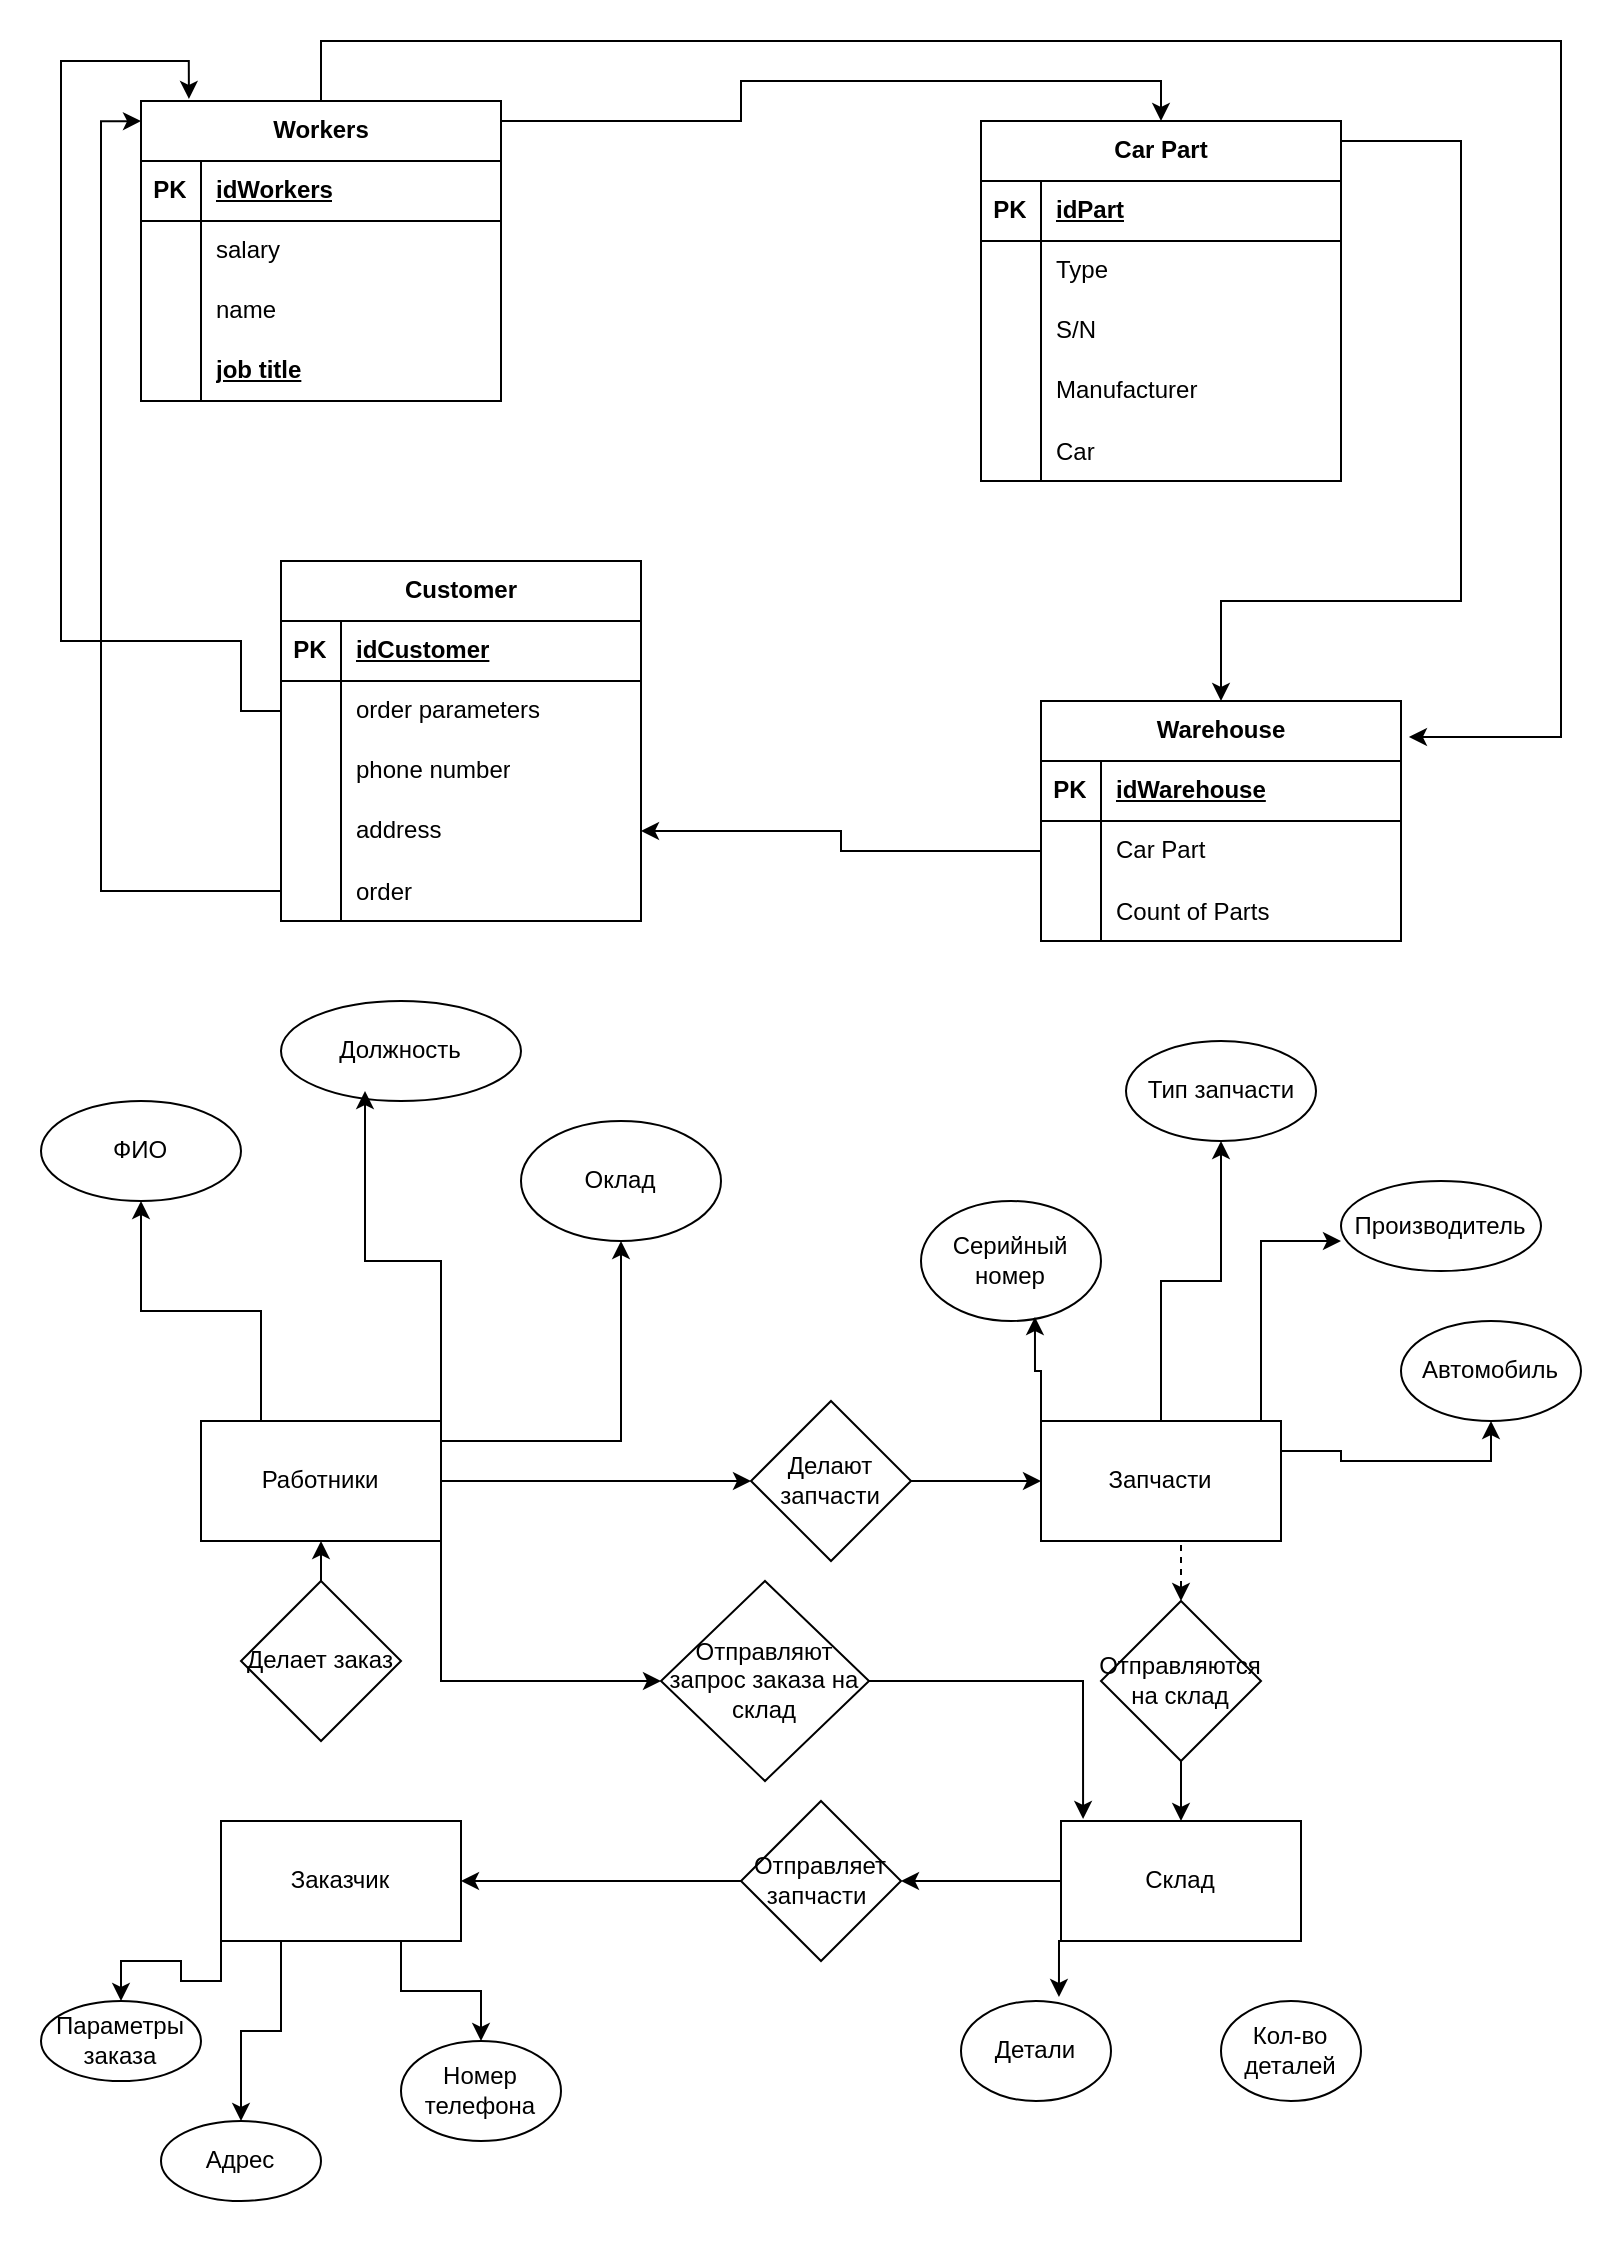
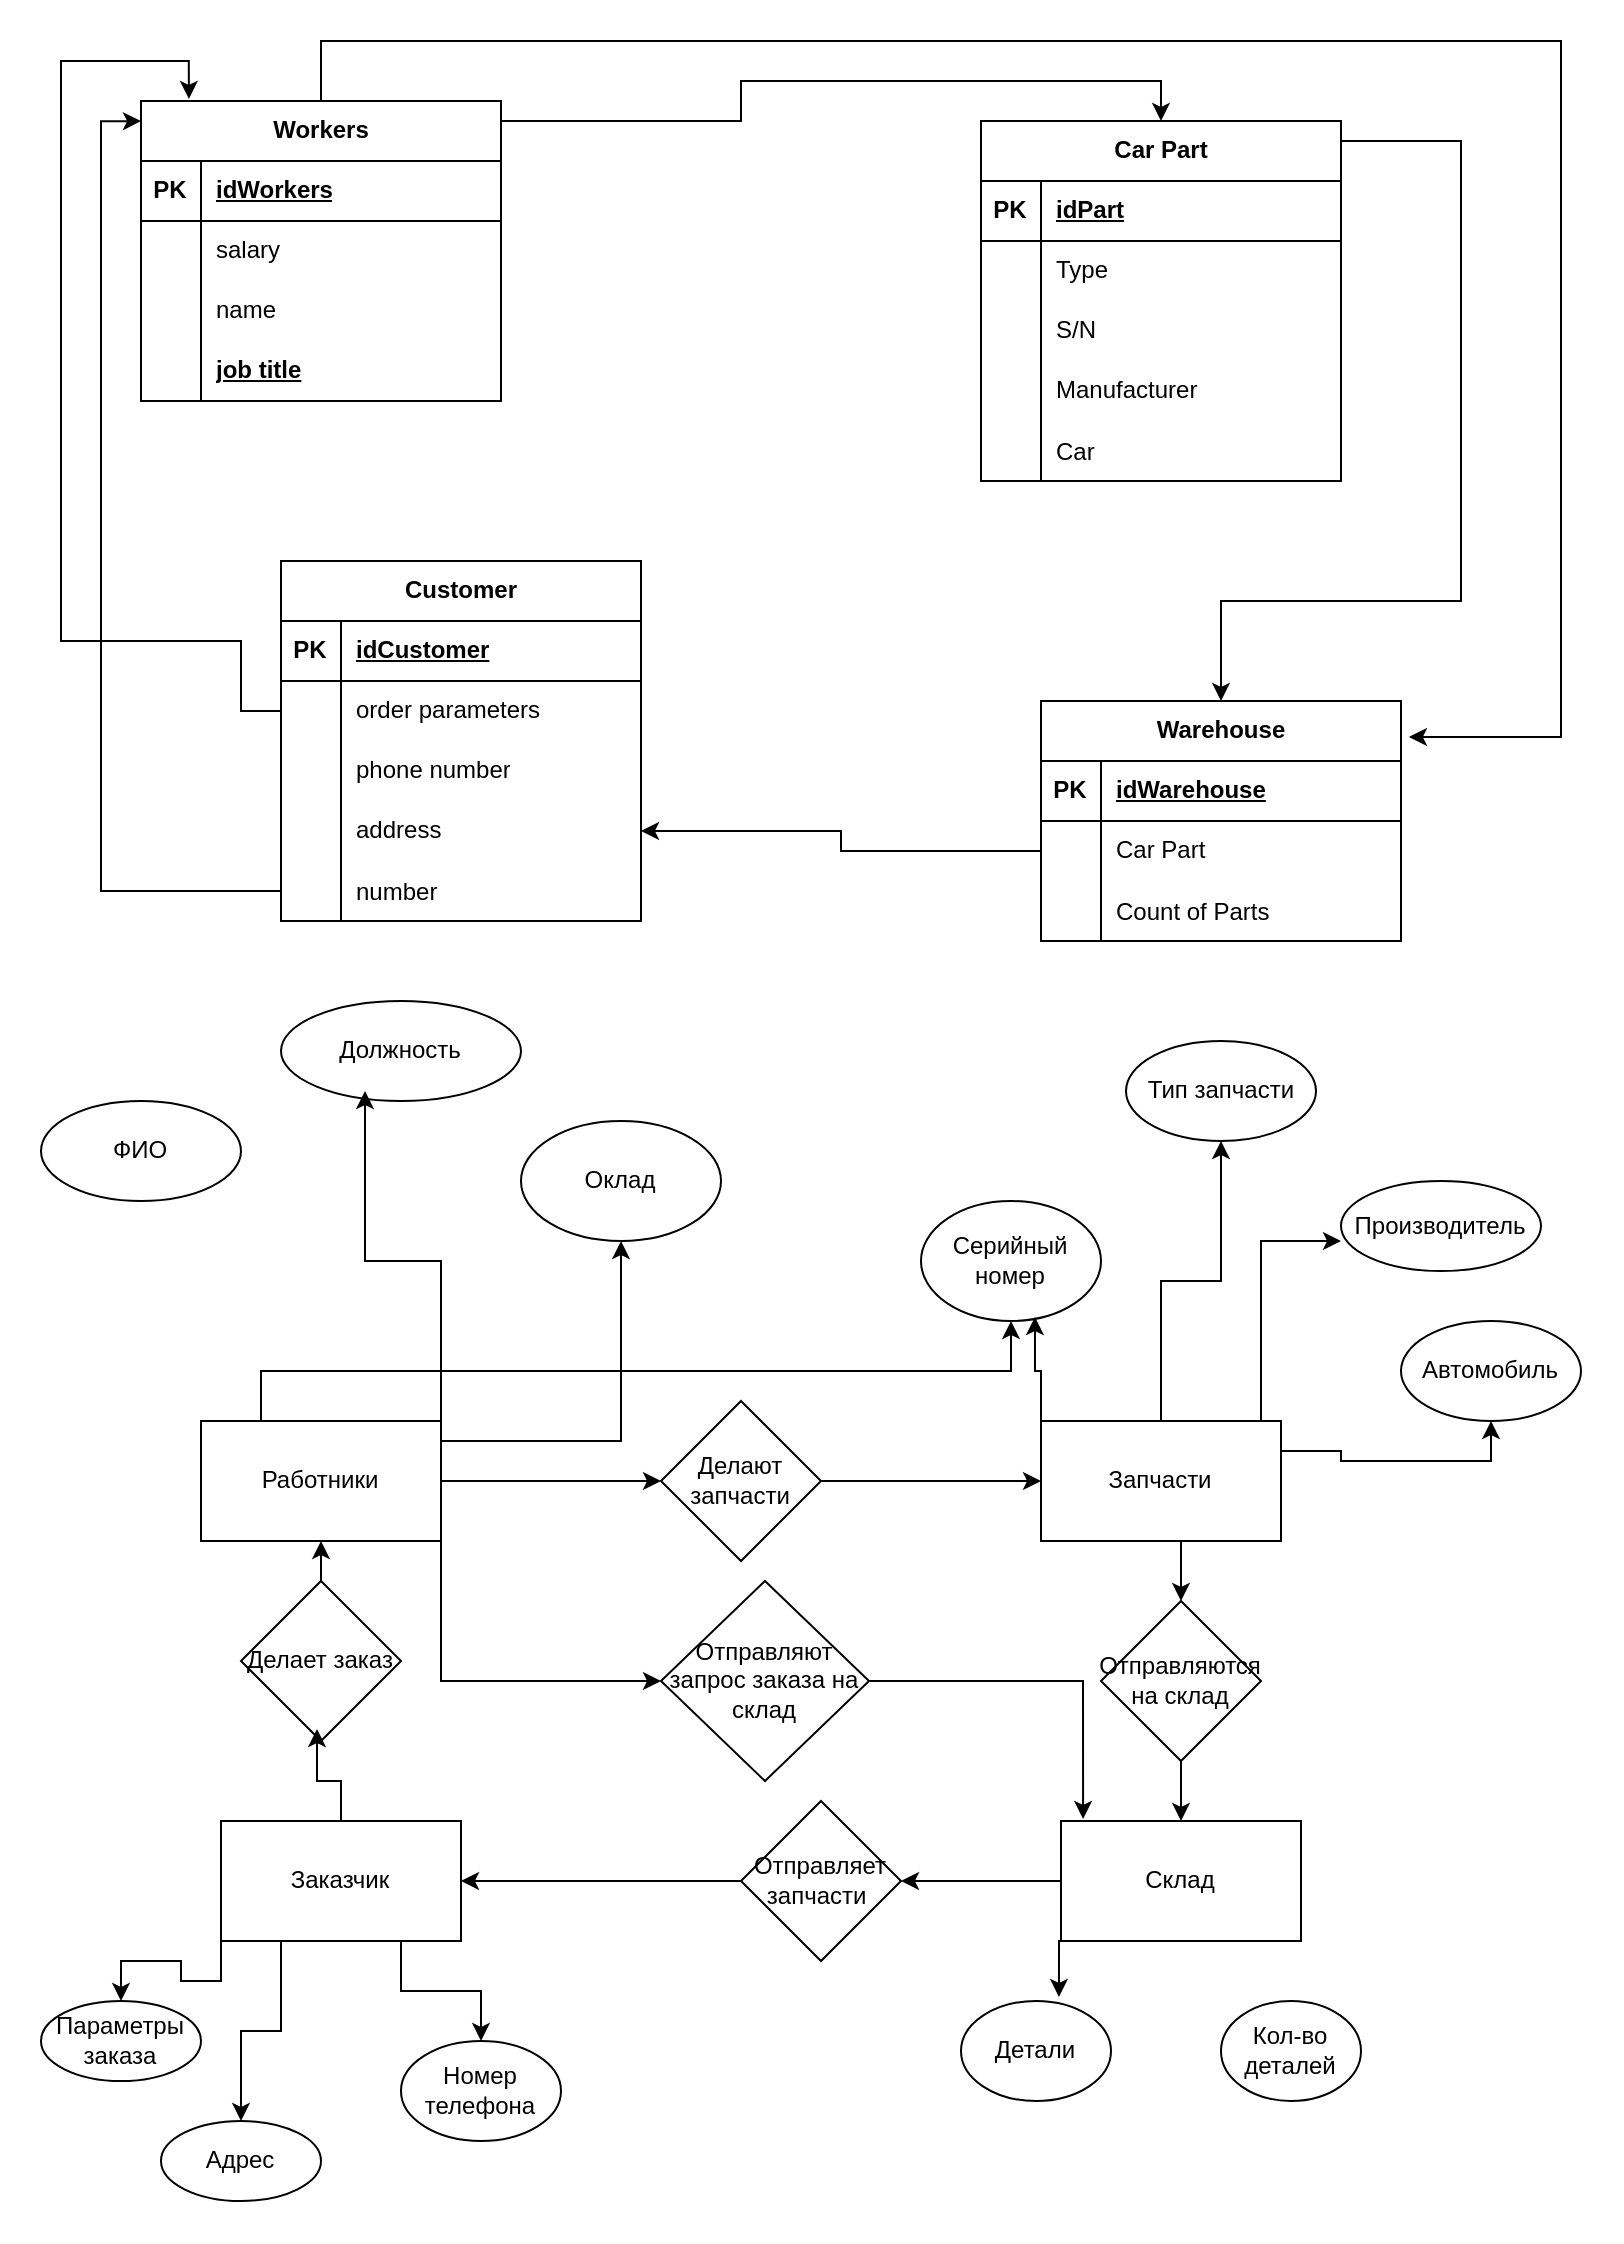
node "order": label "order" -> "number"
edge "Работники" -> "ФИО": now "Работники" -> "Серийный номер"
node "Делают запчасти": moved (831, 1481) -> (741, 1481)
edge "Запчасти" -> "Отправляются на склад": style dashed -> solid
edge "Заказчик" -> "Делает заказ": added
